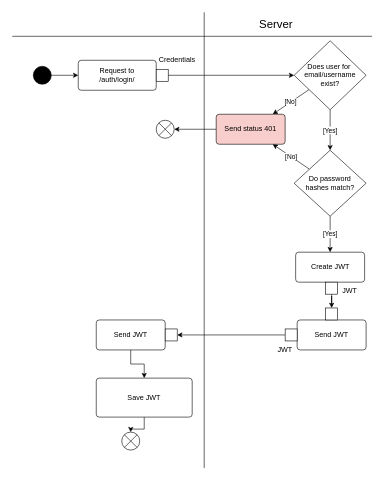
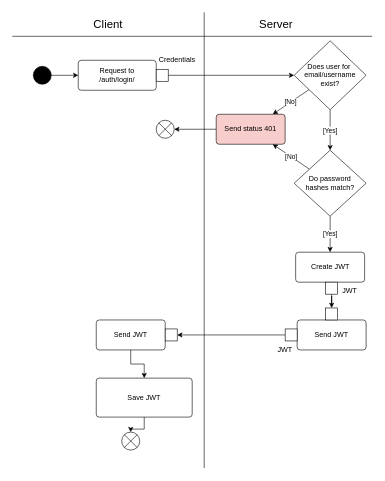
node "Client": added
